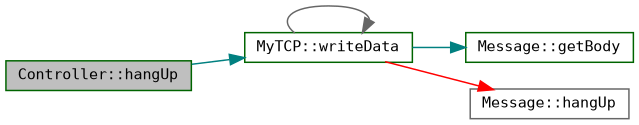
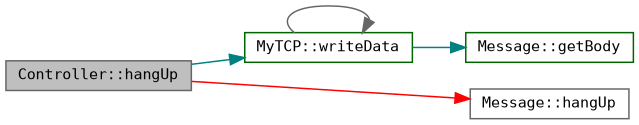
edge "MyTCP::writeData" -> "Message::hangUp": now "Controller::hangUp" -> "Message::hangUp"
node "Controller::hangUp": color darkgreen -> gray40
